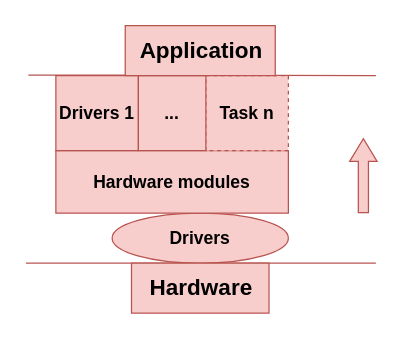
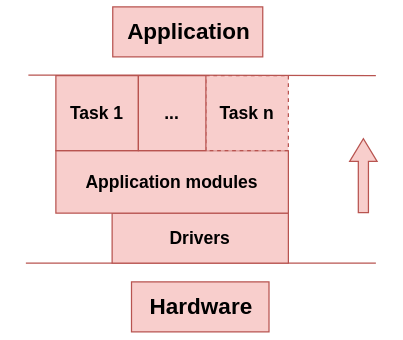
node "Application": moved (200, 51) -> (188, 32)
node "Drivers 1": label "Drivers 1" -> "Task 1"
node "Hardware modules": label "Hardware modules" -> "Application modules"
node "Drivers": shape ellipse -> rectangle
node "Hardware": moved (200, 288) -> (200, 307)
